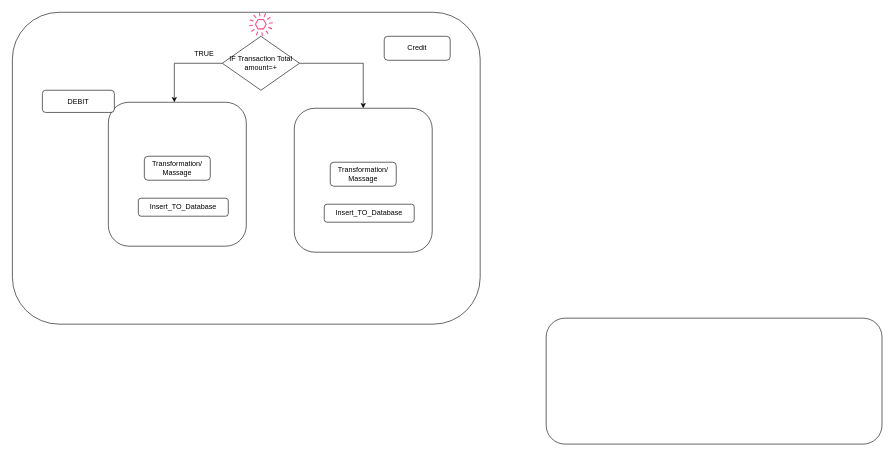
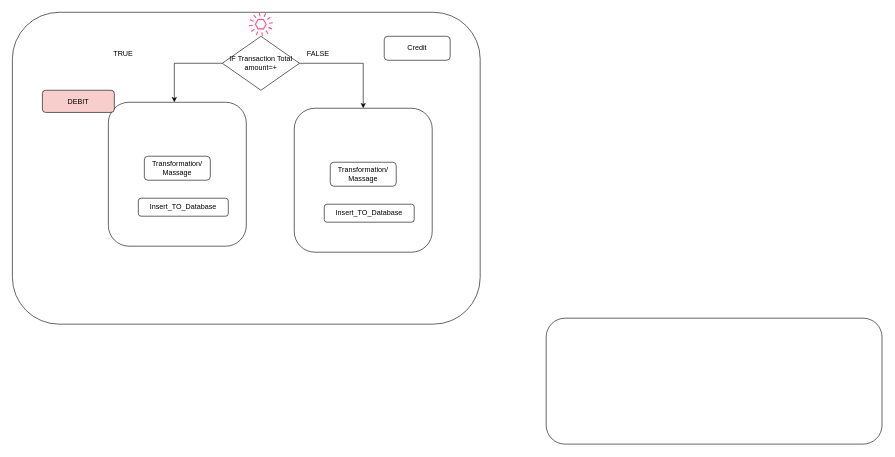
node "TRUE": moved (204, 54) -> (123, 54)
node "FALSE": added
node "DEBIT": fillcolor #ffffff -> #f8cecc
